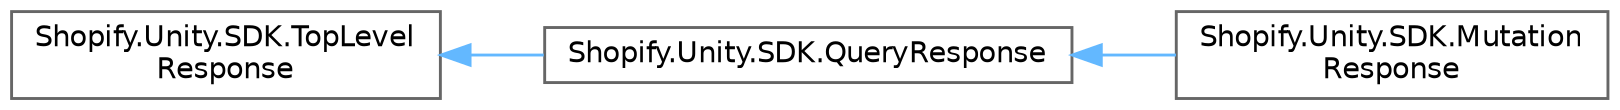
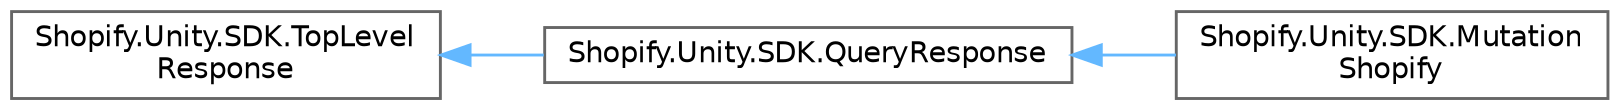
node "Shopify.Unity.SDK.Mutation Response": label "Shopify.Unity.SDK.Mutation Response" -> "Shopify.Unity.SDK.Mutation Shopify"
